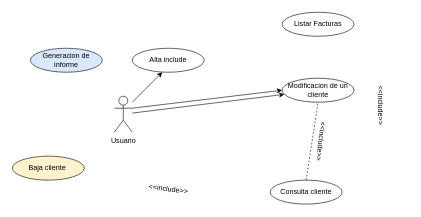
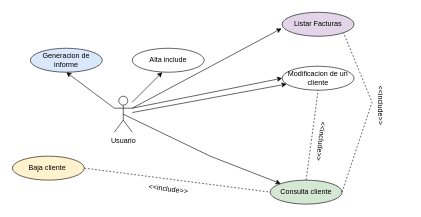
node "Listar Facturas": fillcolor #ffffff -> #e1d5e7
edge "Usuario" -> "Listar Facturas": added
node "Modificacion de un cliente": moved (318, 90) -> (318, 78)
edge "Usuario" -> "Generacion de informe": added
edge "Listar Facturas" -- "Consulta cliente": added
edge "Usuario" -> "Consulta cliente": added
edge "Baja cliente" -- "Consulta cliente": added
node "Consulta cliente": fillcolor #ffffff -> #d5e8d4
